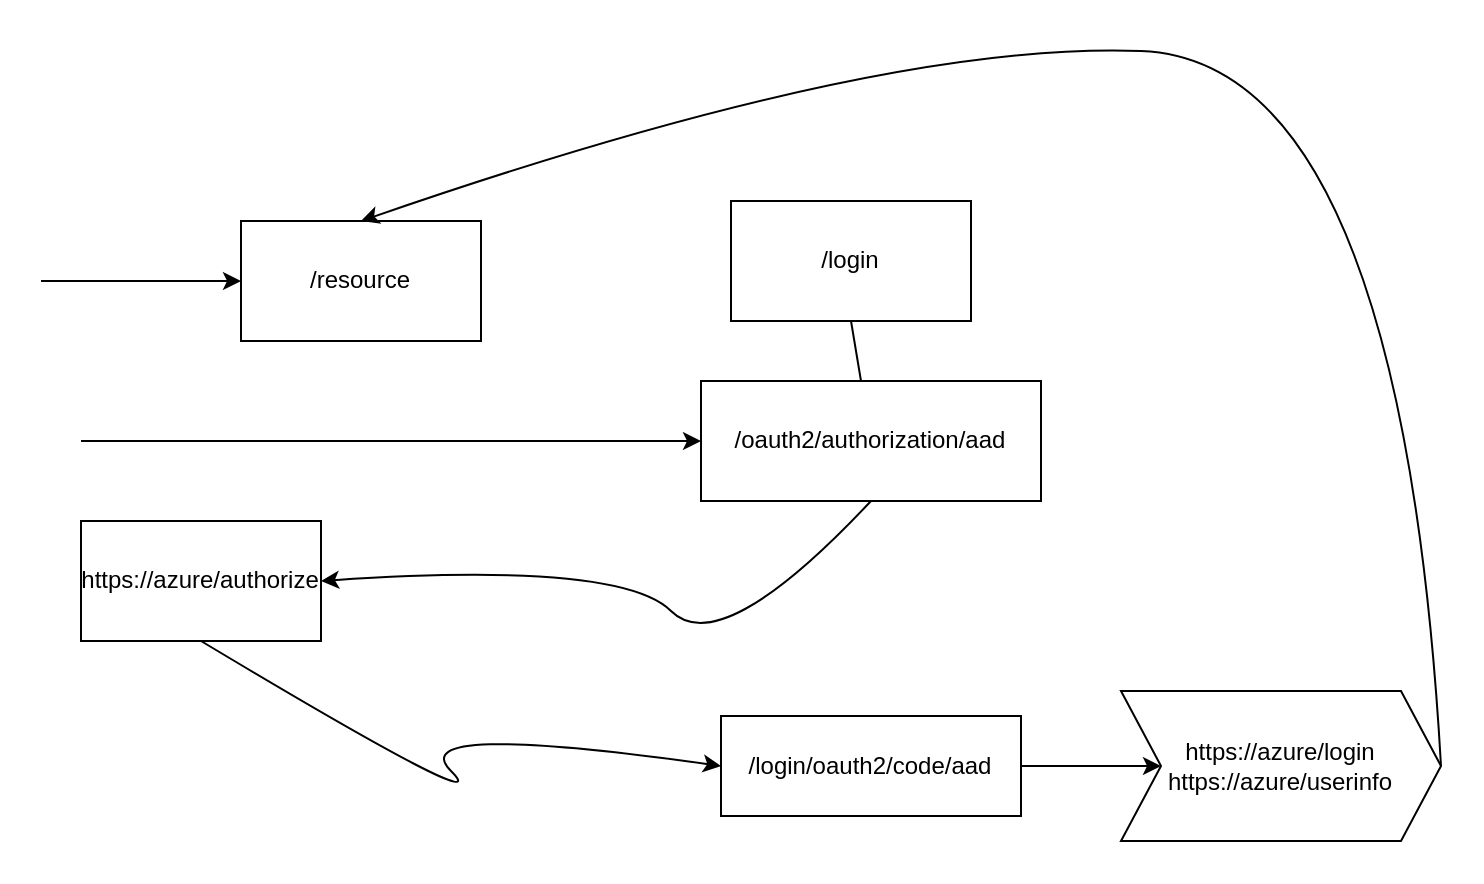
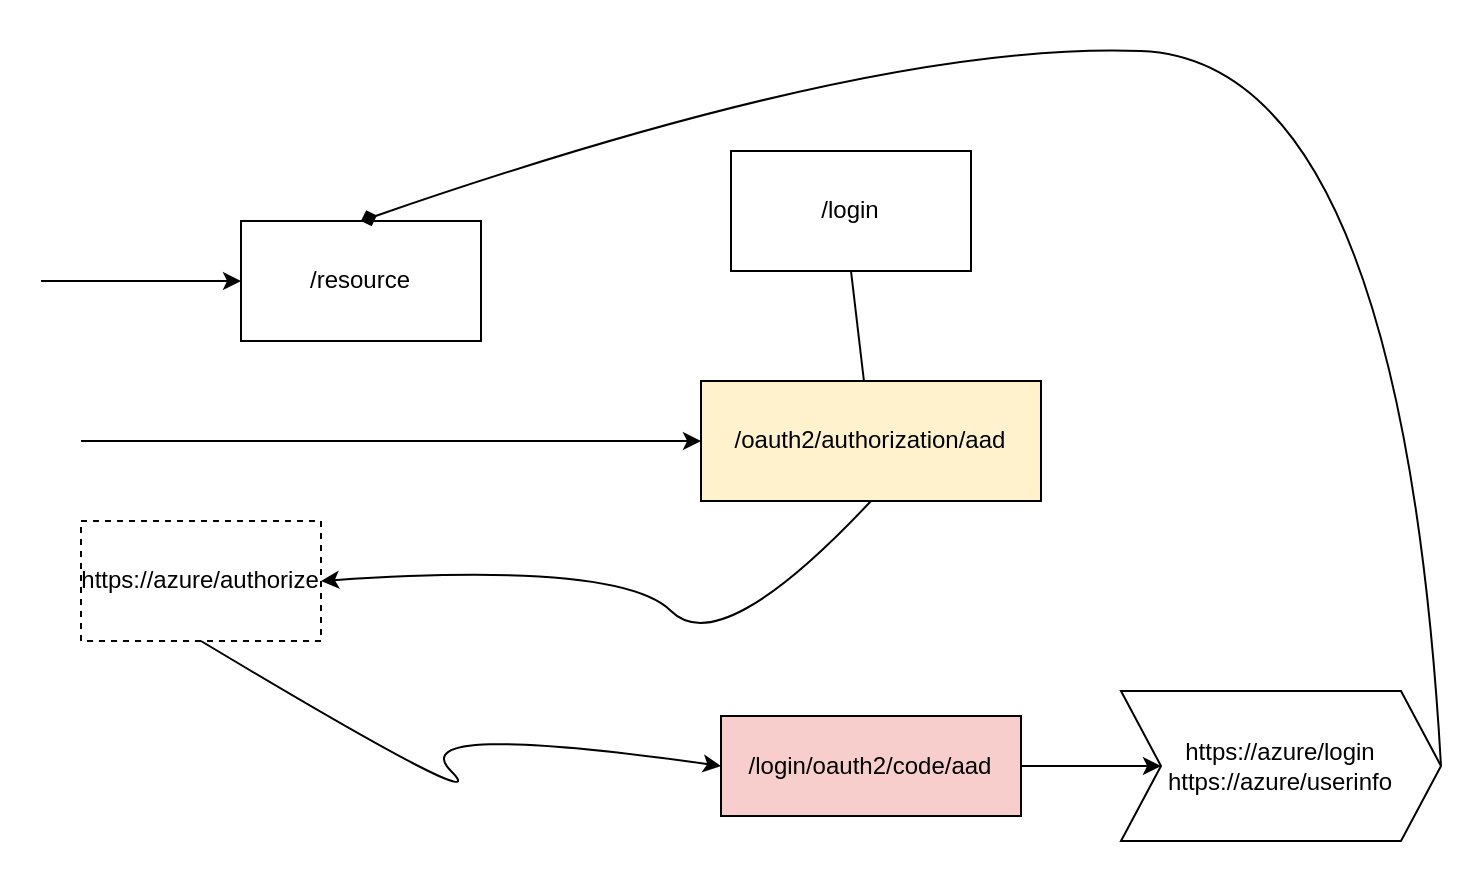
edge "https://azure/login https://azure/userinfo" -> "/resource": arrowhead classic -> diamond
node "/login": moved (851, 261) -> (851, 211)
node "/oauth2/authorization/aad": fillcolor #ffffff -> #fff2cc
node "https://azure/authorize": style solid -> dashed
node "/login/oauth2/code/aad": fillcolor #ffffff -> #f8cecc
